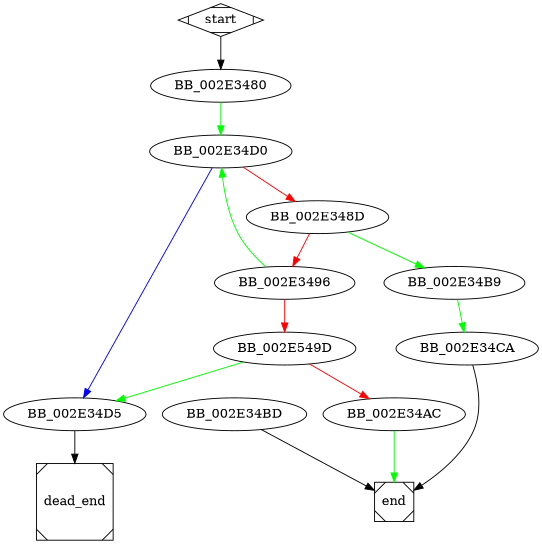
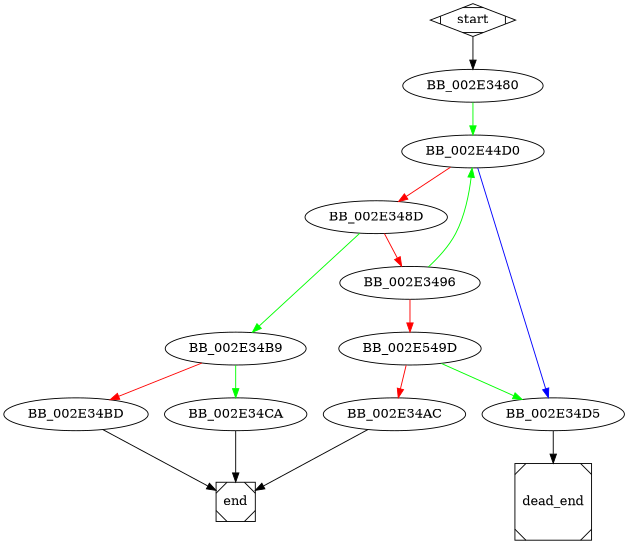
node "BB_002E34D0": label "BB_002E34D0" -> "BB_002E44D0"
edge "BB_002E34B9" -> "BB_002E34BD": added
edge "BB_002E34AC" -> "end": color green -> black
